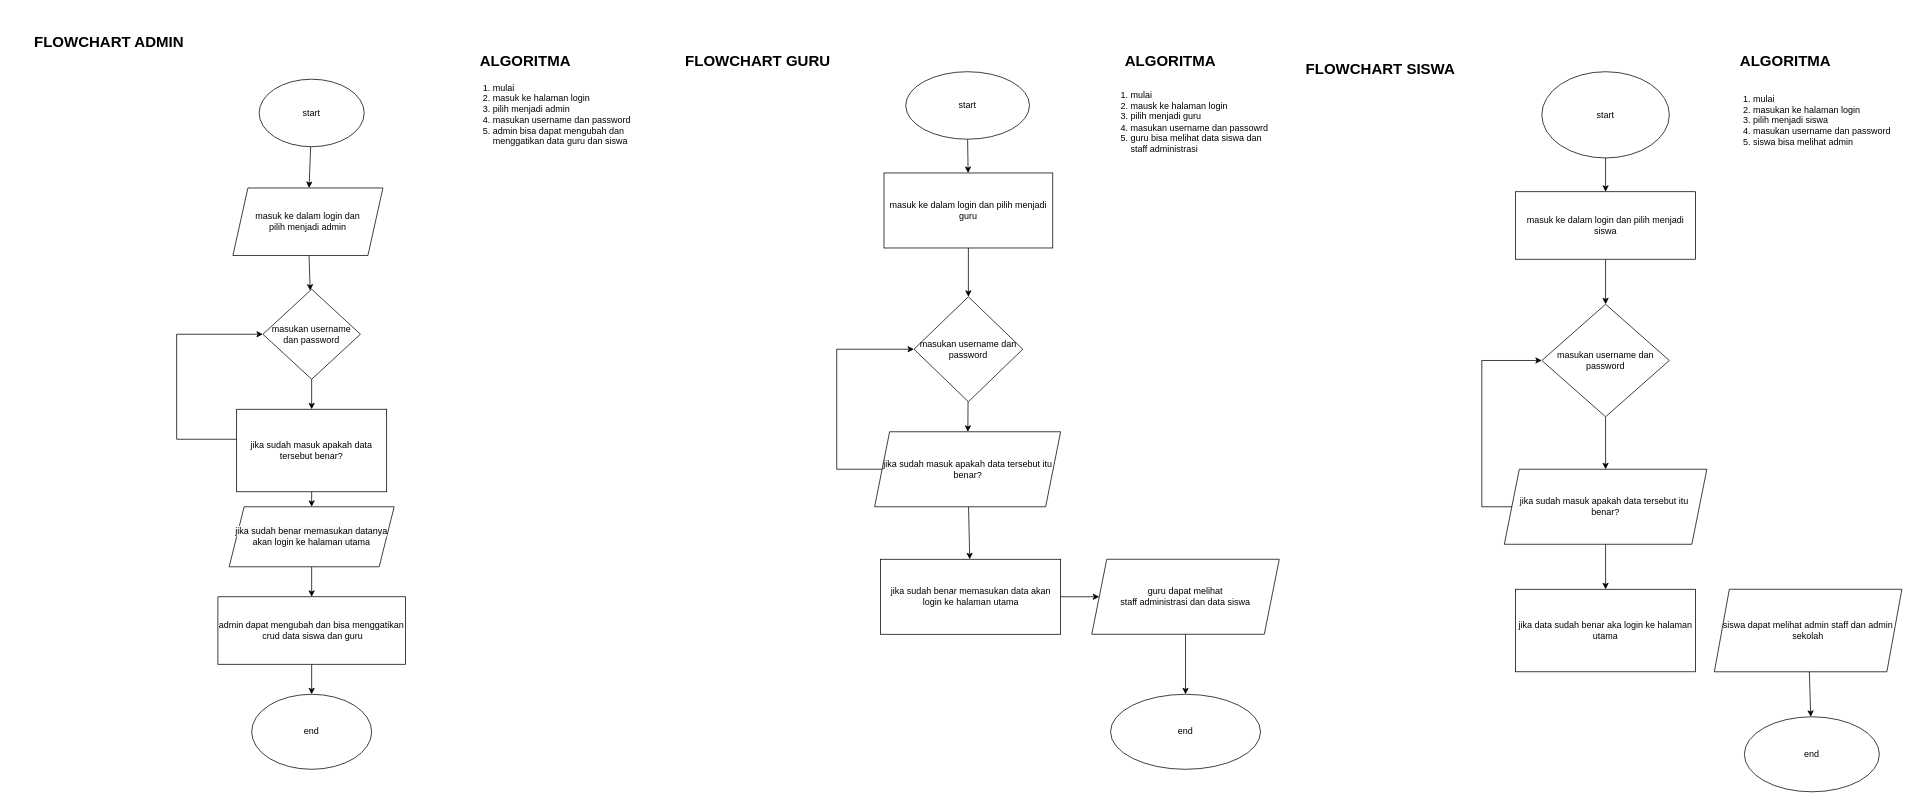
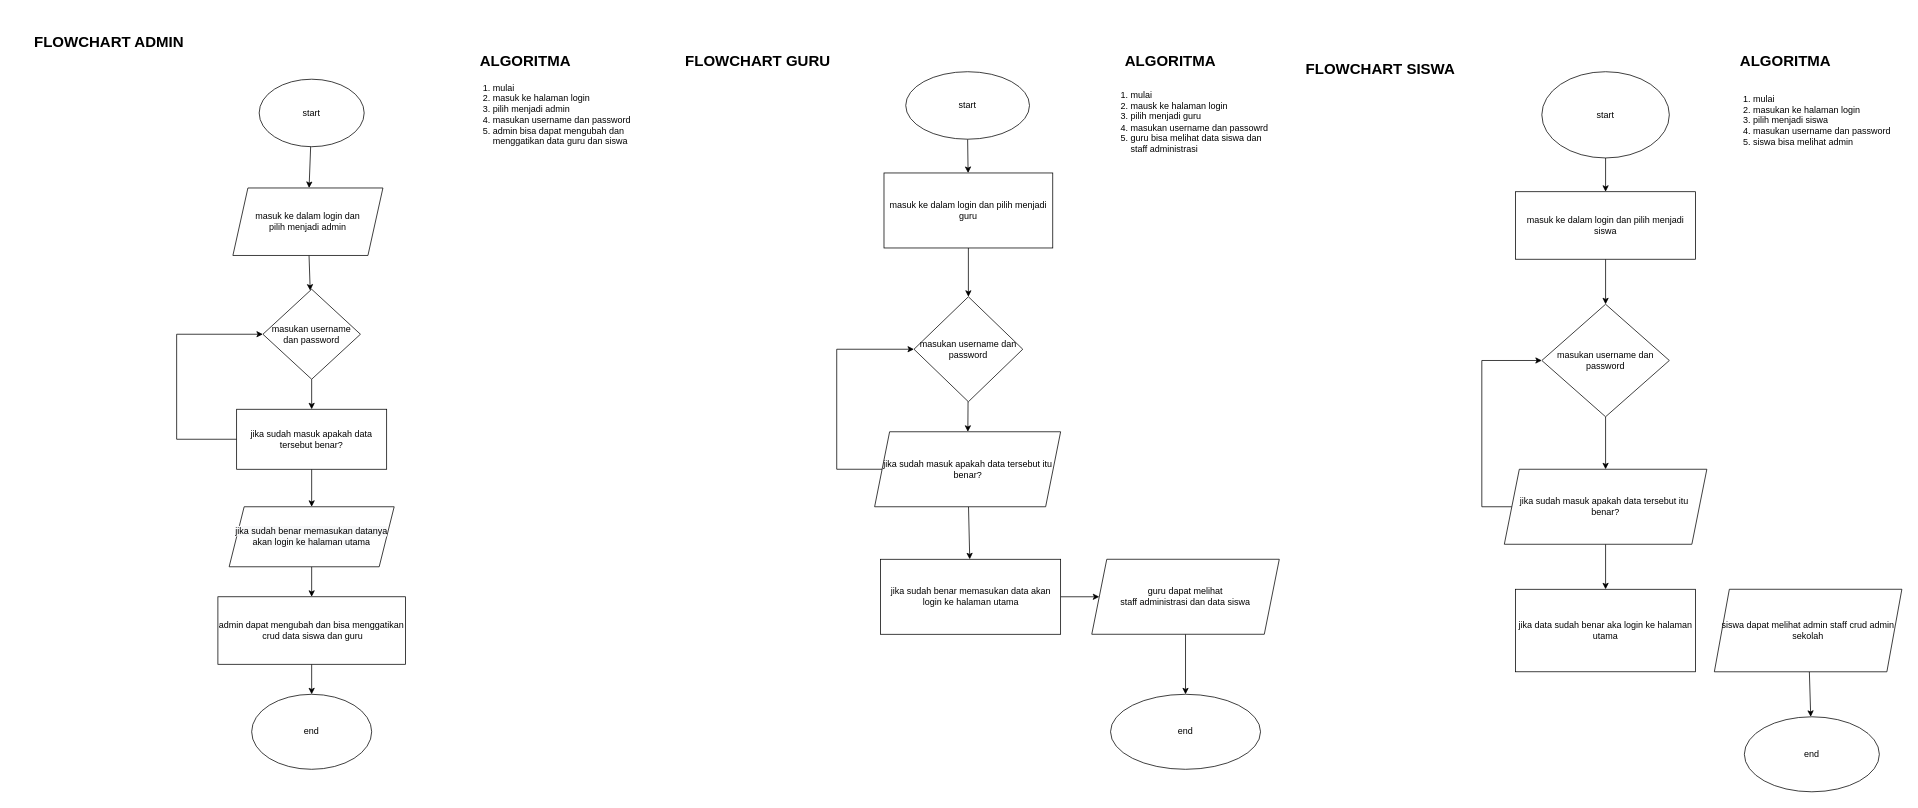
node "jika sudah masuk apakah data tersebut benar?": size 150x83 -> 150x60
node "siswa dapat melihat admin staff dan admin sekolah": label "siswa dapat melihat admin staff dan admin sekolah" -> "siswa dapat melihat admin staff crud admin sekolah"
